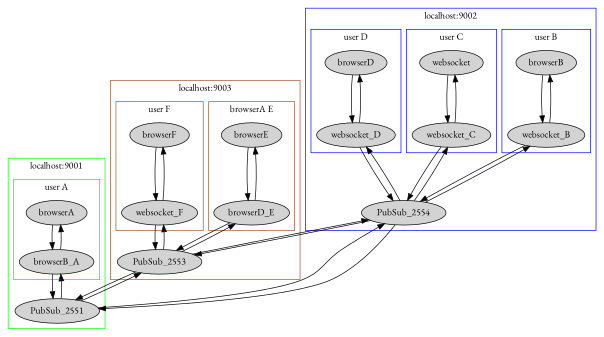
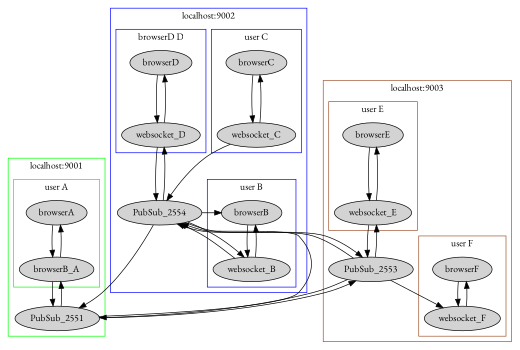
cluster "user D": label "user D" -> "browserD D"
node "websocket": label "websocket" -> "browserC"
cluster "browserA E": label "browserA E" -> "user E"
edge "PubSub_2554" -> "websocket_C": now "PubSub_2554" -> "browserB"
node "browserD_E": label "browserD_E" -> "websocket_E"
edge "websocket_F" -> "PubSub_2553": removed
